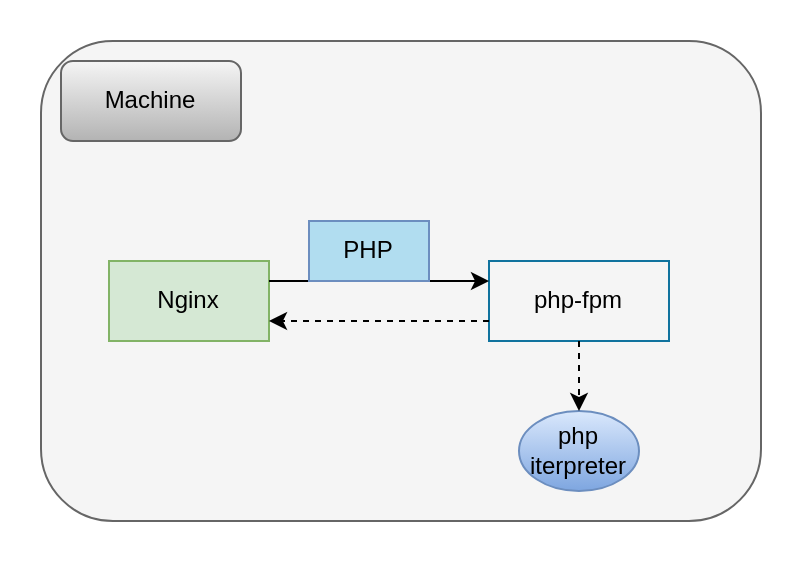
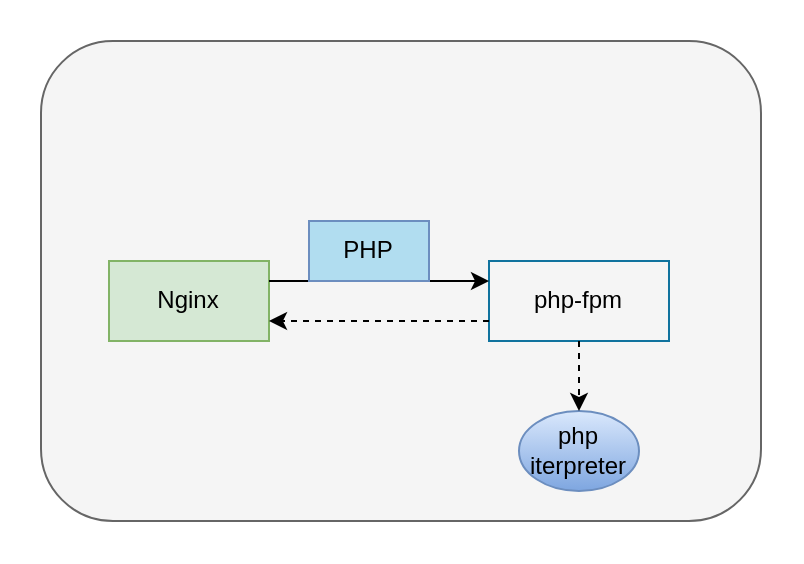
node "Machine": removed
